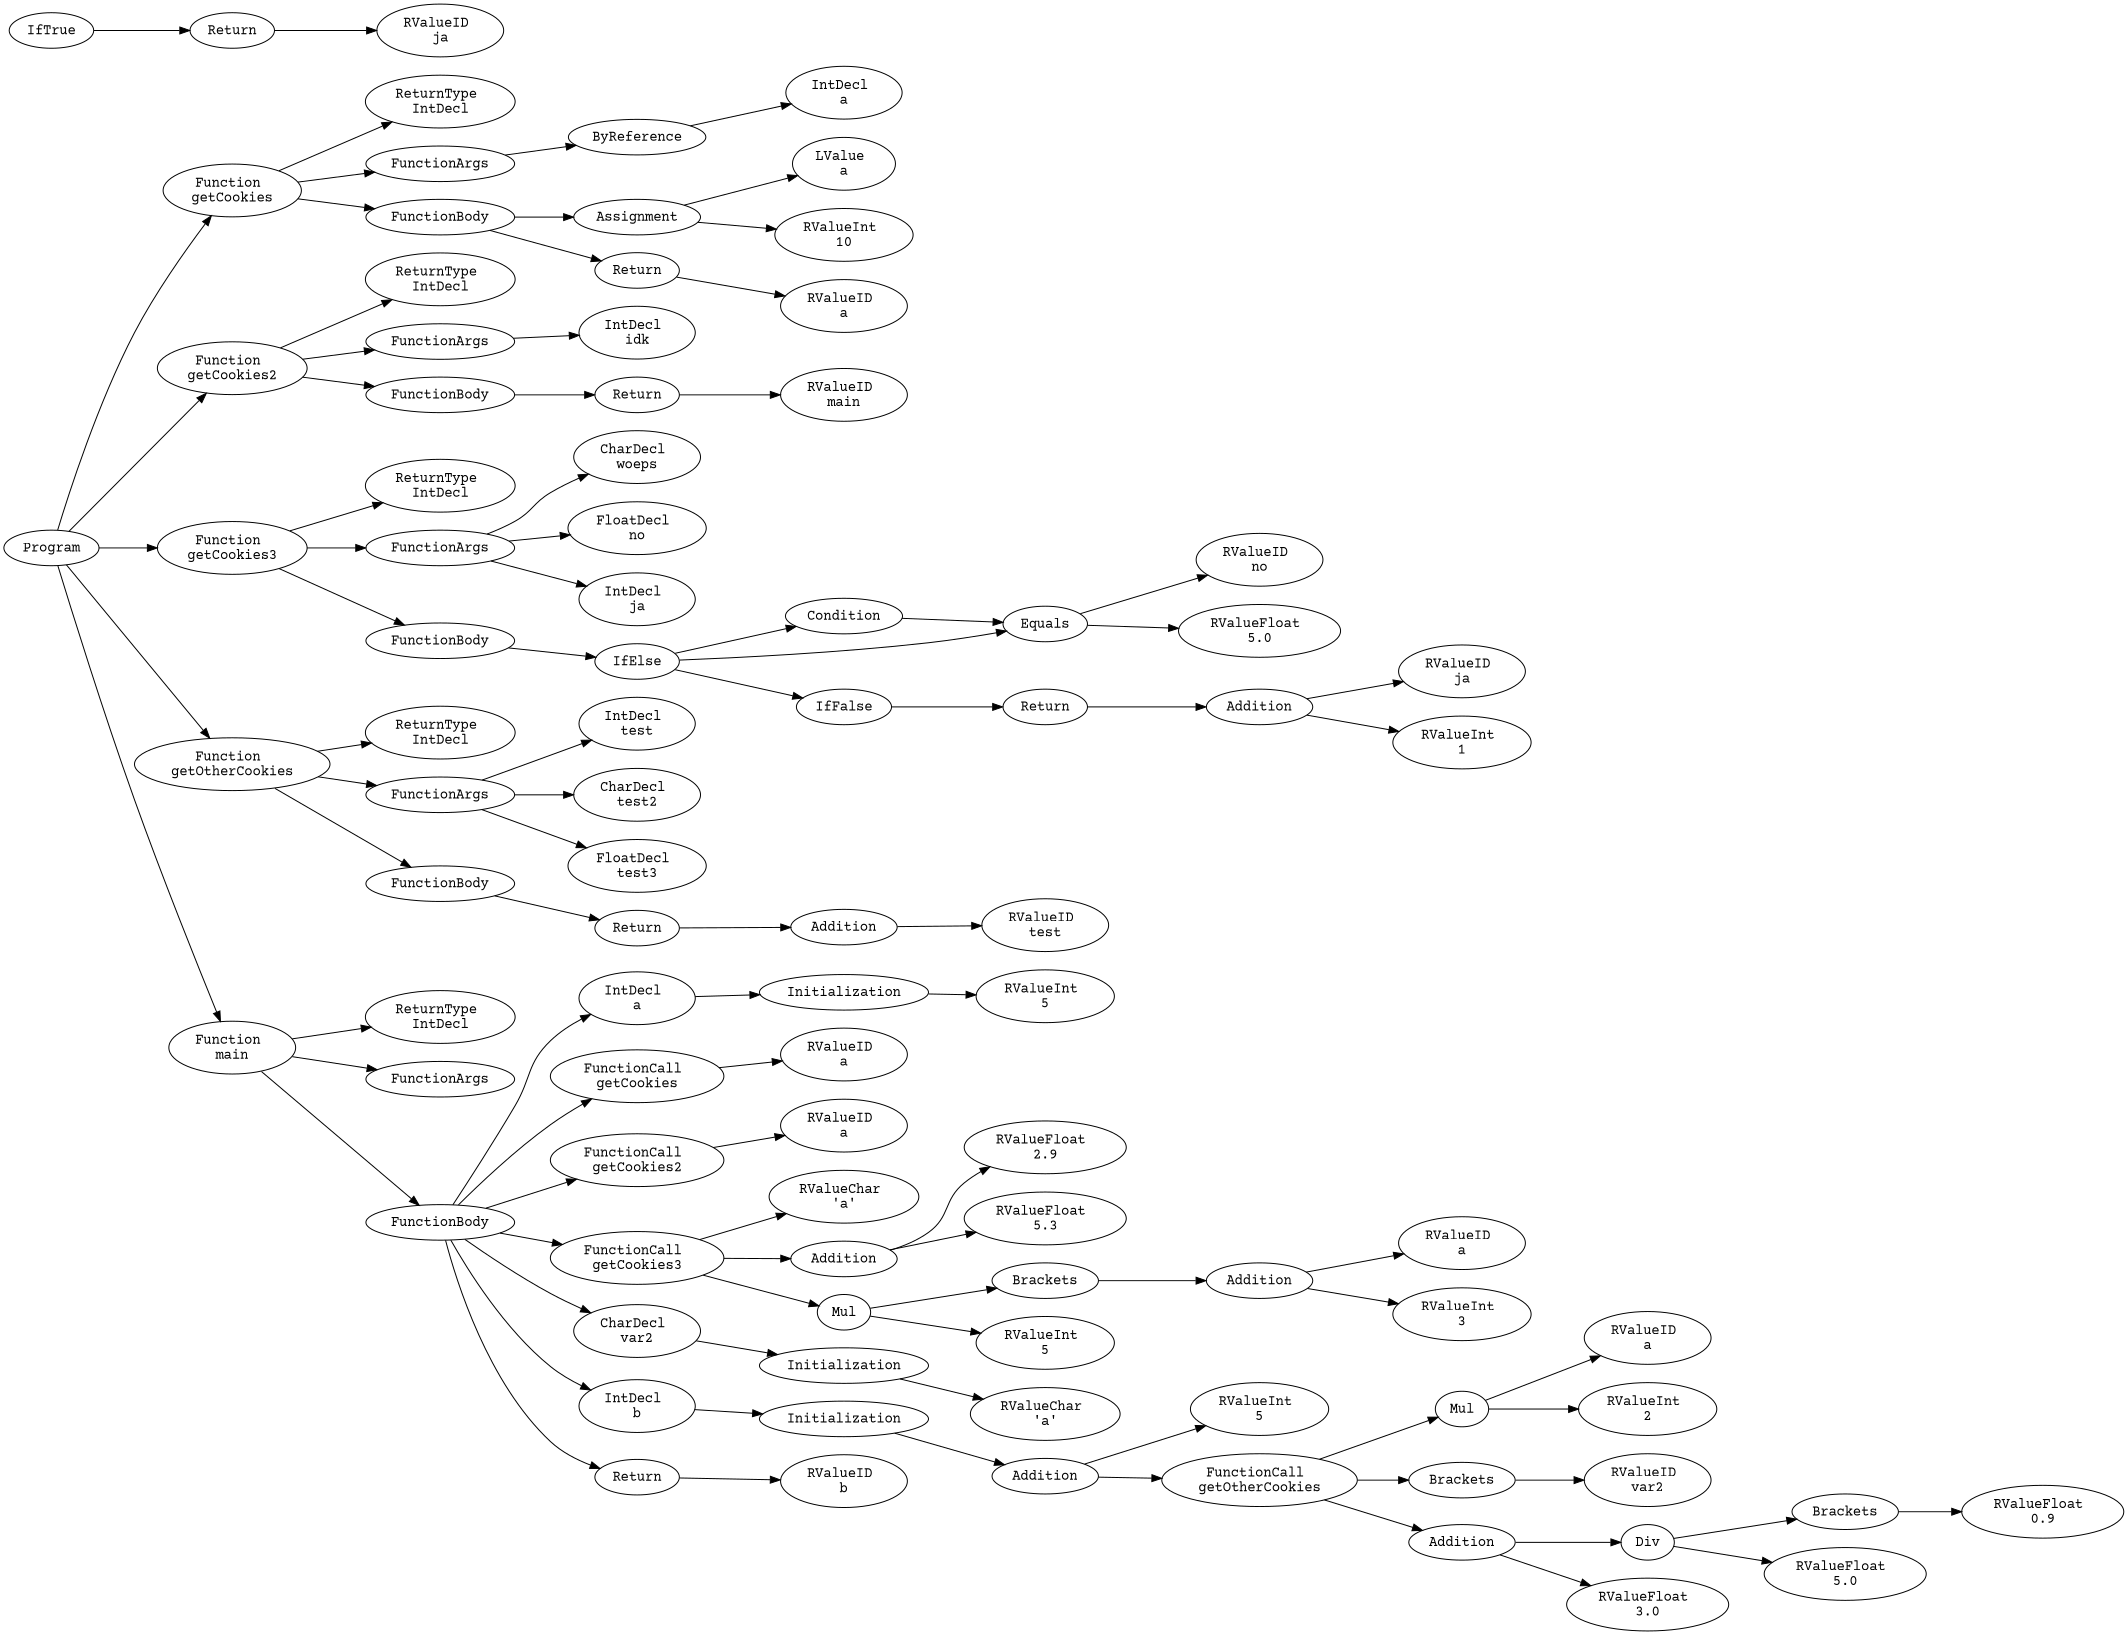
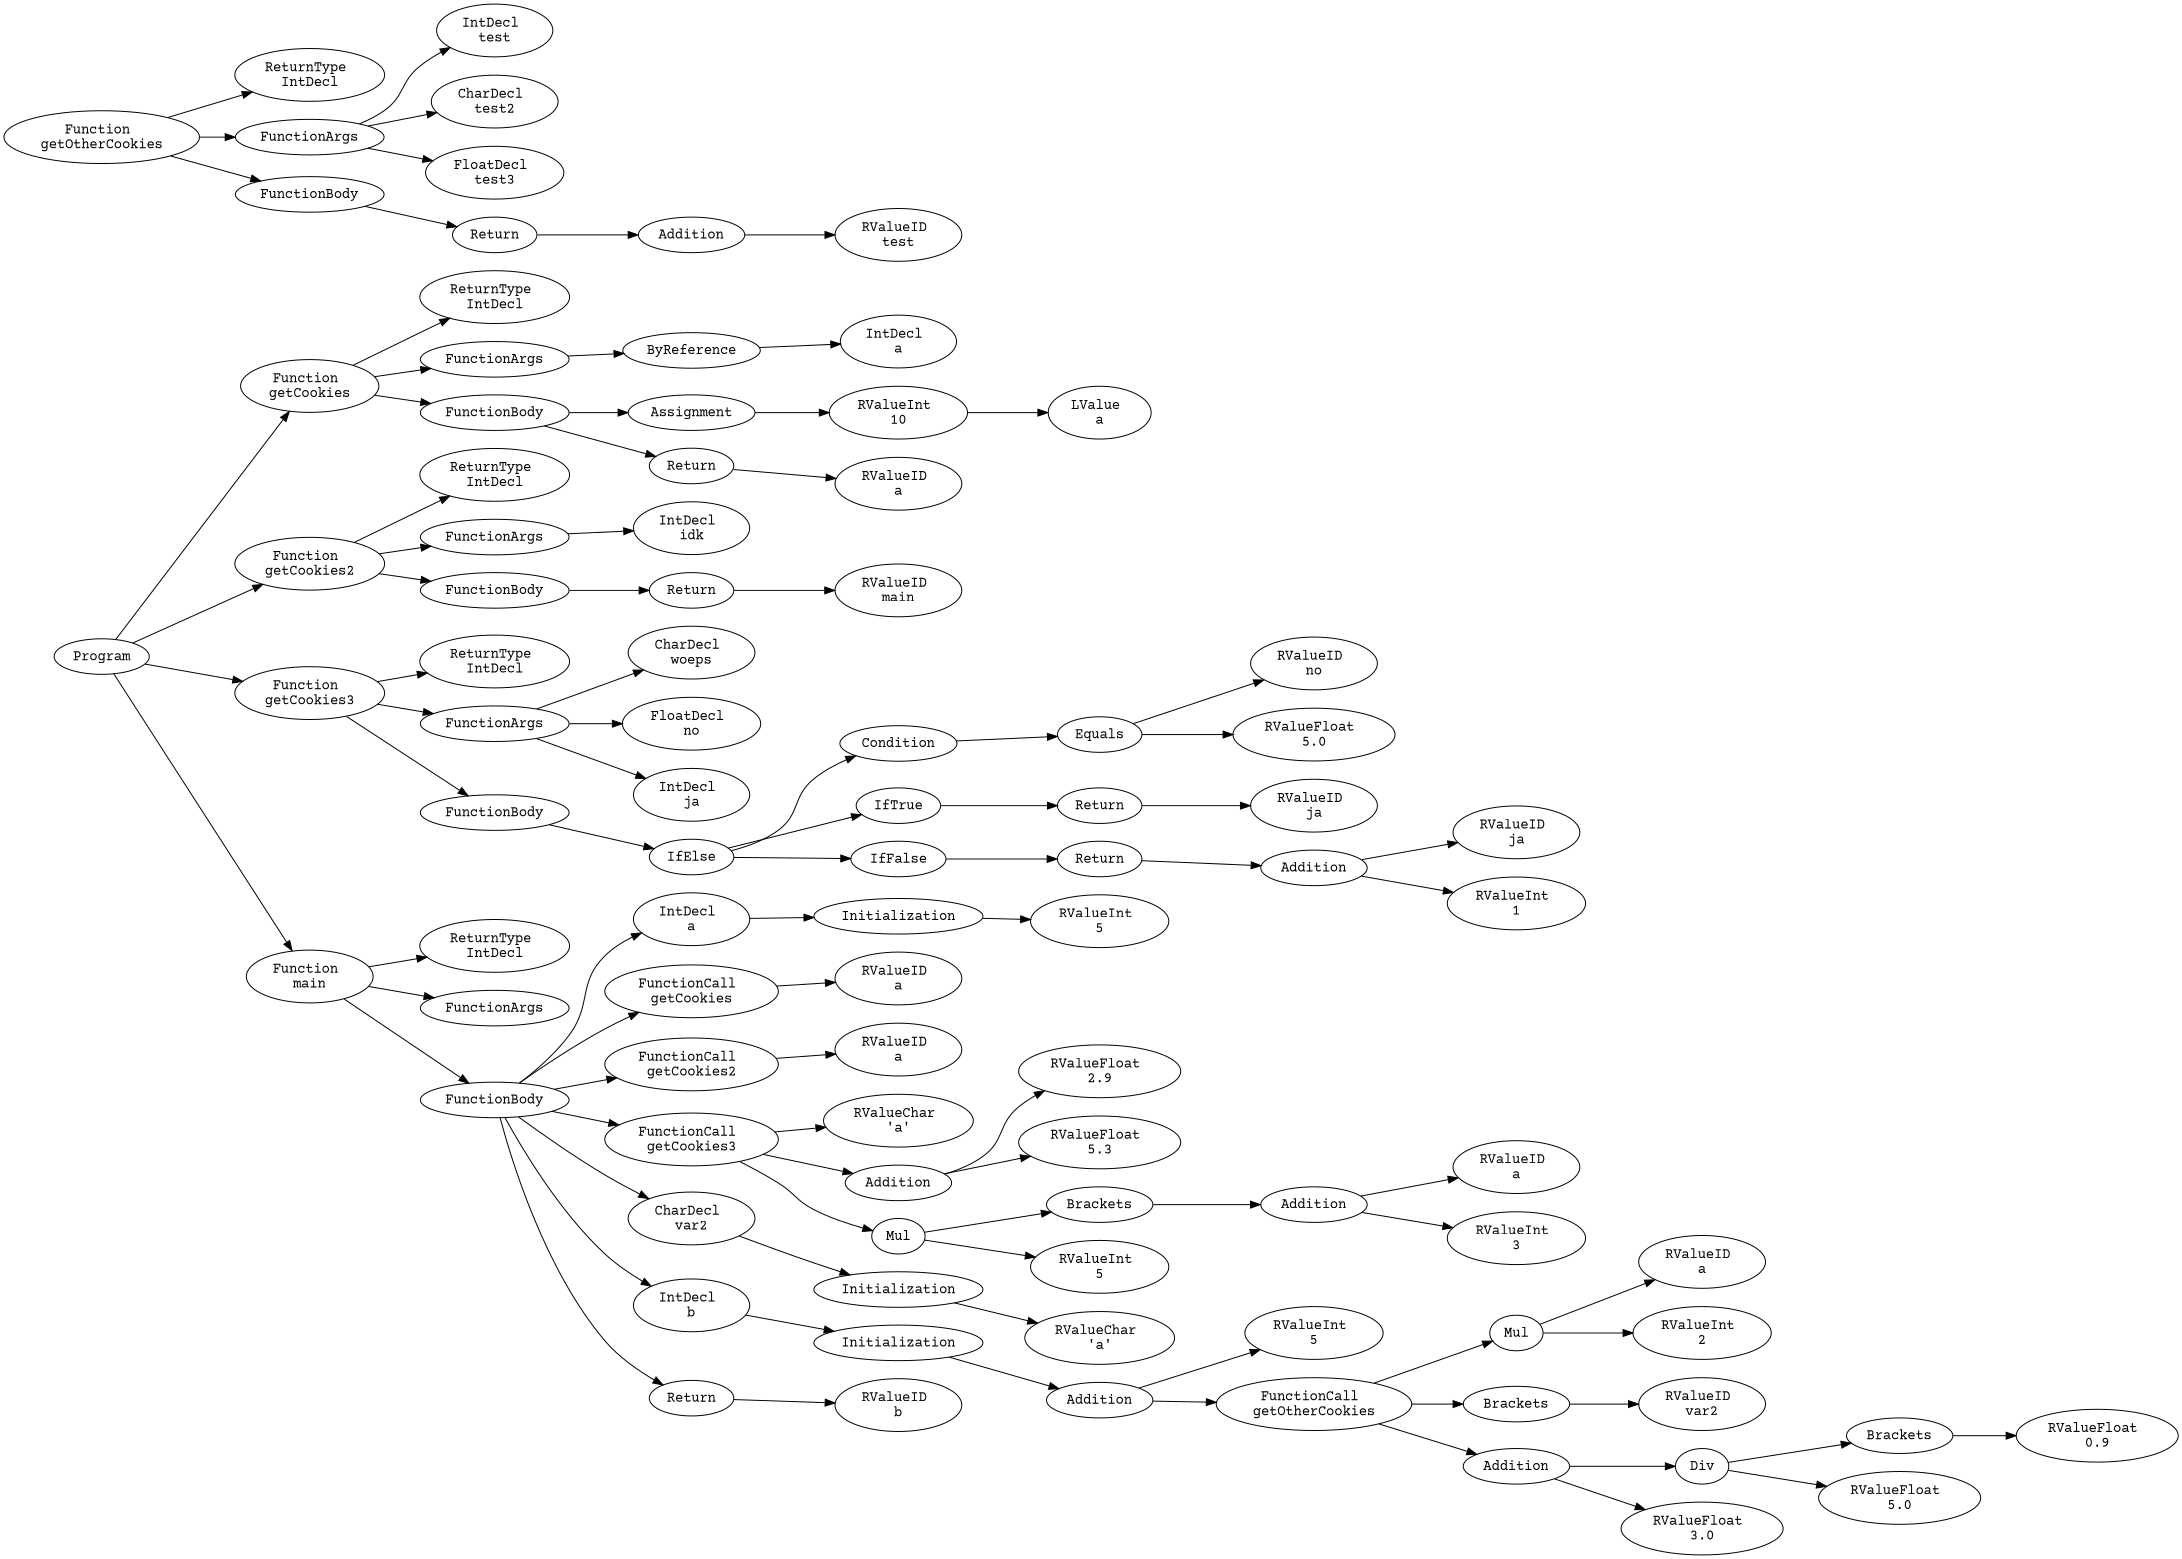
edge "Assignment" -> "LValue a": now "RValueInt 10" -> "LValue a"
edge "Program" -> "Function getOtherCookies": removed
edge "IfElse" -> "Equals": now "IfElse" -> "IfTrue"
